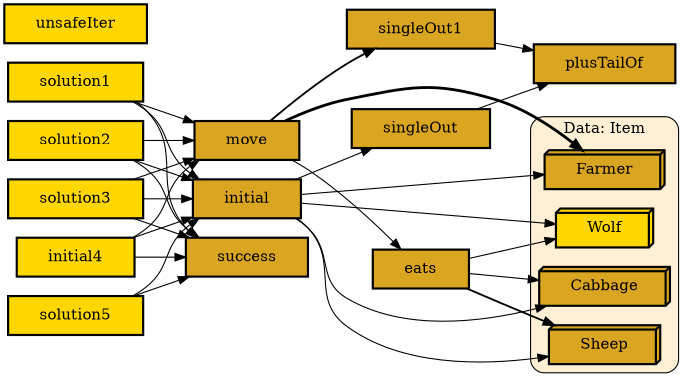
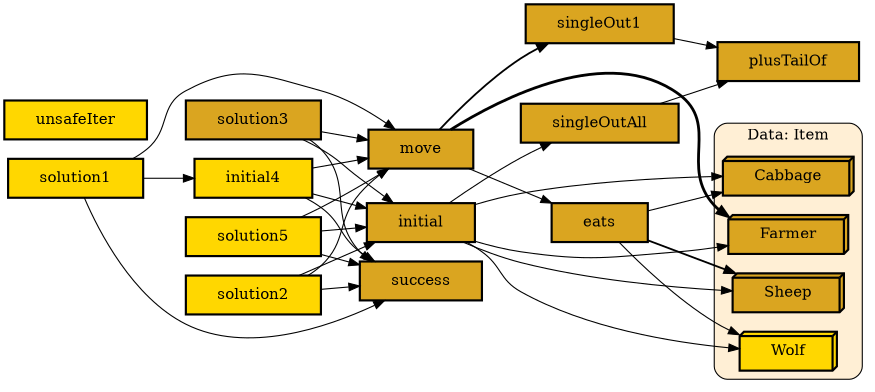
node "singleOut": label "singleOut" -> "singleOutAll"
edge "solution1" -> "initial": now "solution1" -> "initial4"
edge "solution5" -> "move": added
node "solution3": fillcolor gold -> goldenrod
